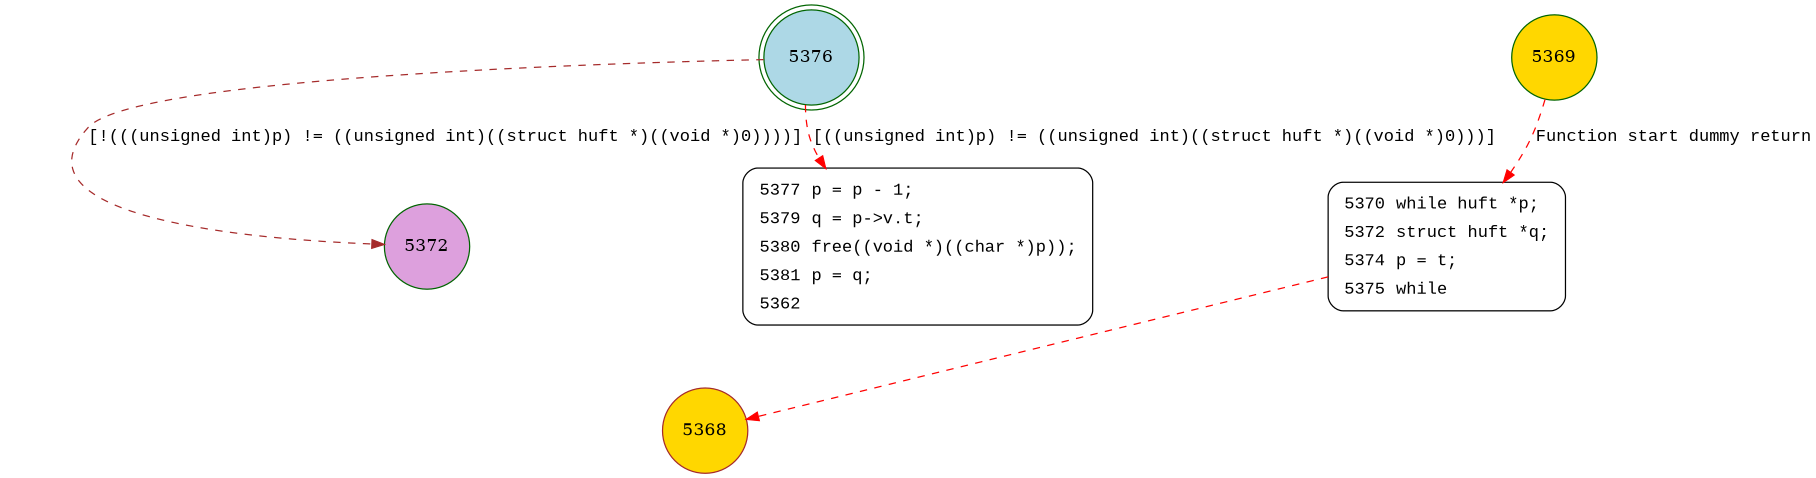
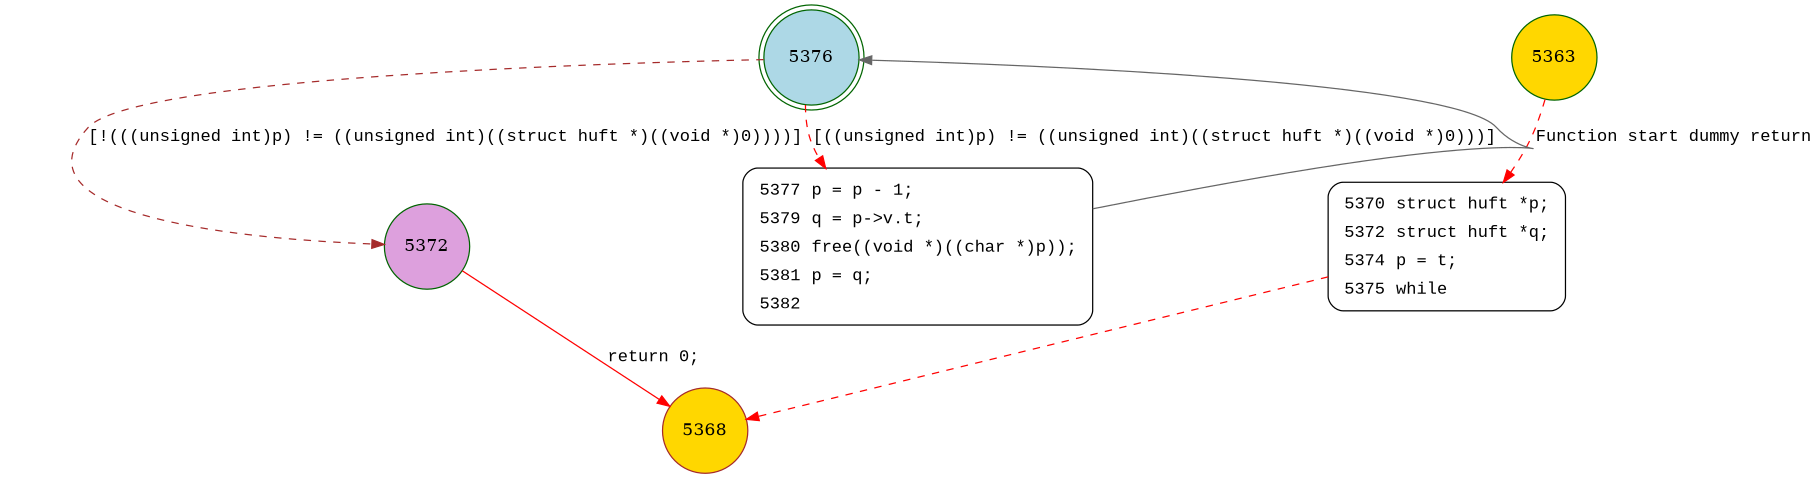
node "5369": label "5369" -> "5363"
edge "5377" -> "5376": added
node "5370": text "while huft *p;" -> "struct huft *p;"
node "5377": text "5362" -> "5382"
edge "5372" -> "5368": added, label "return 0;"
